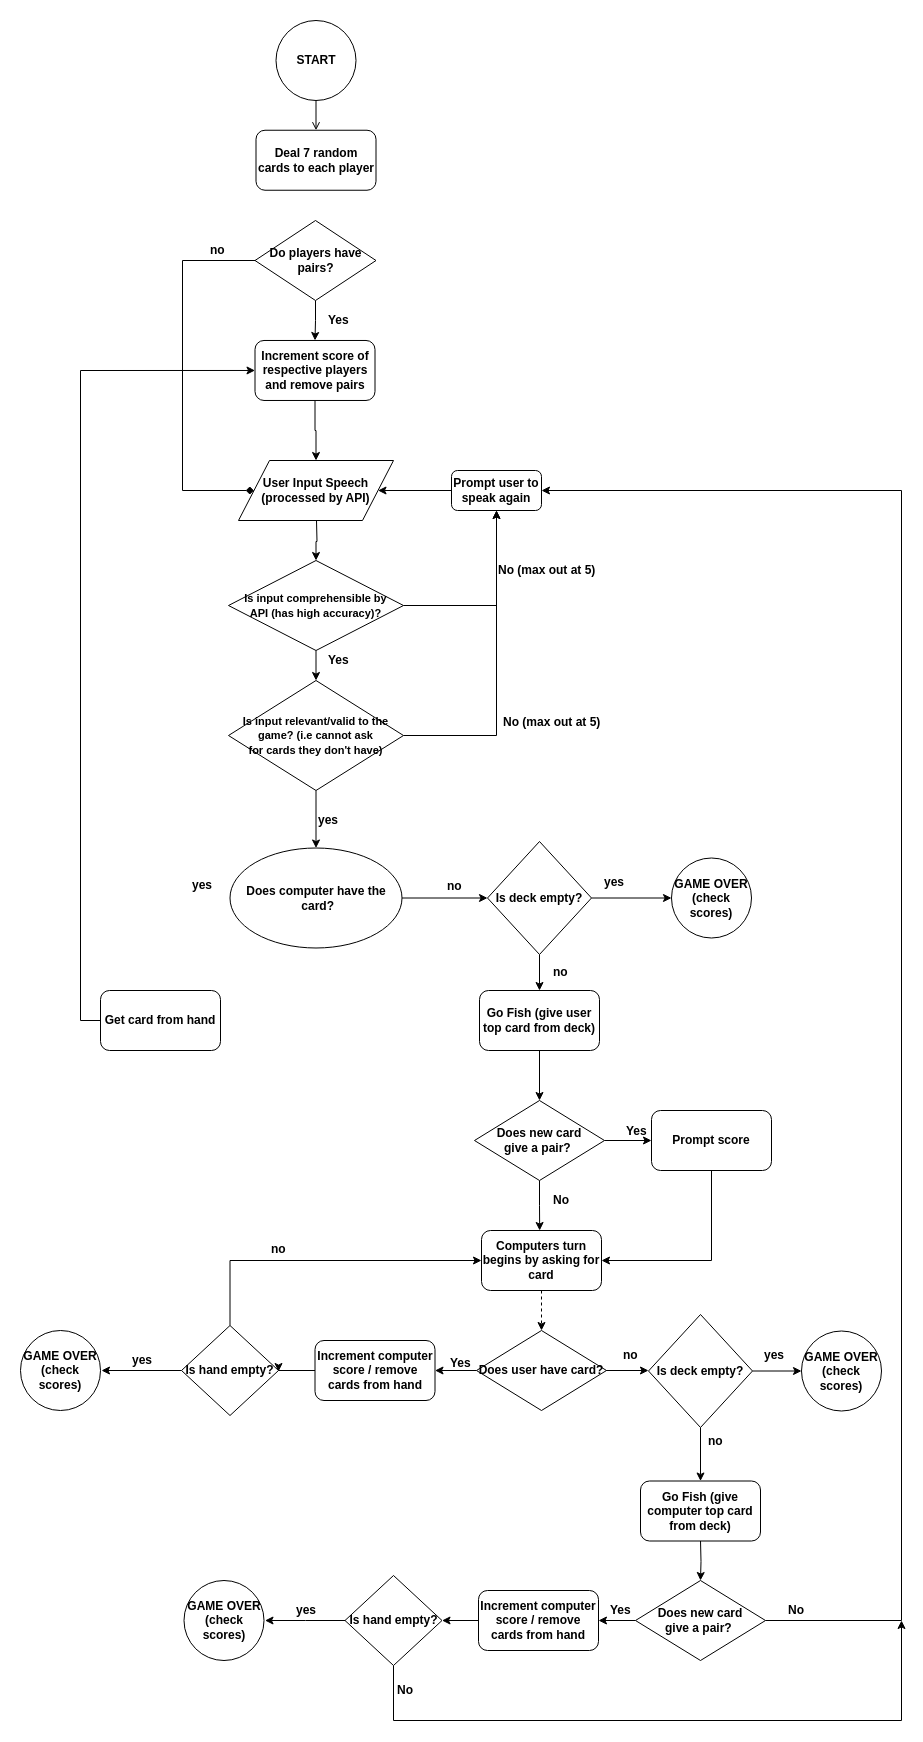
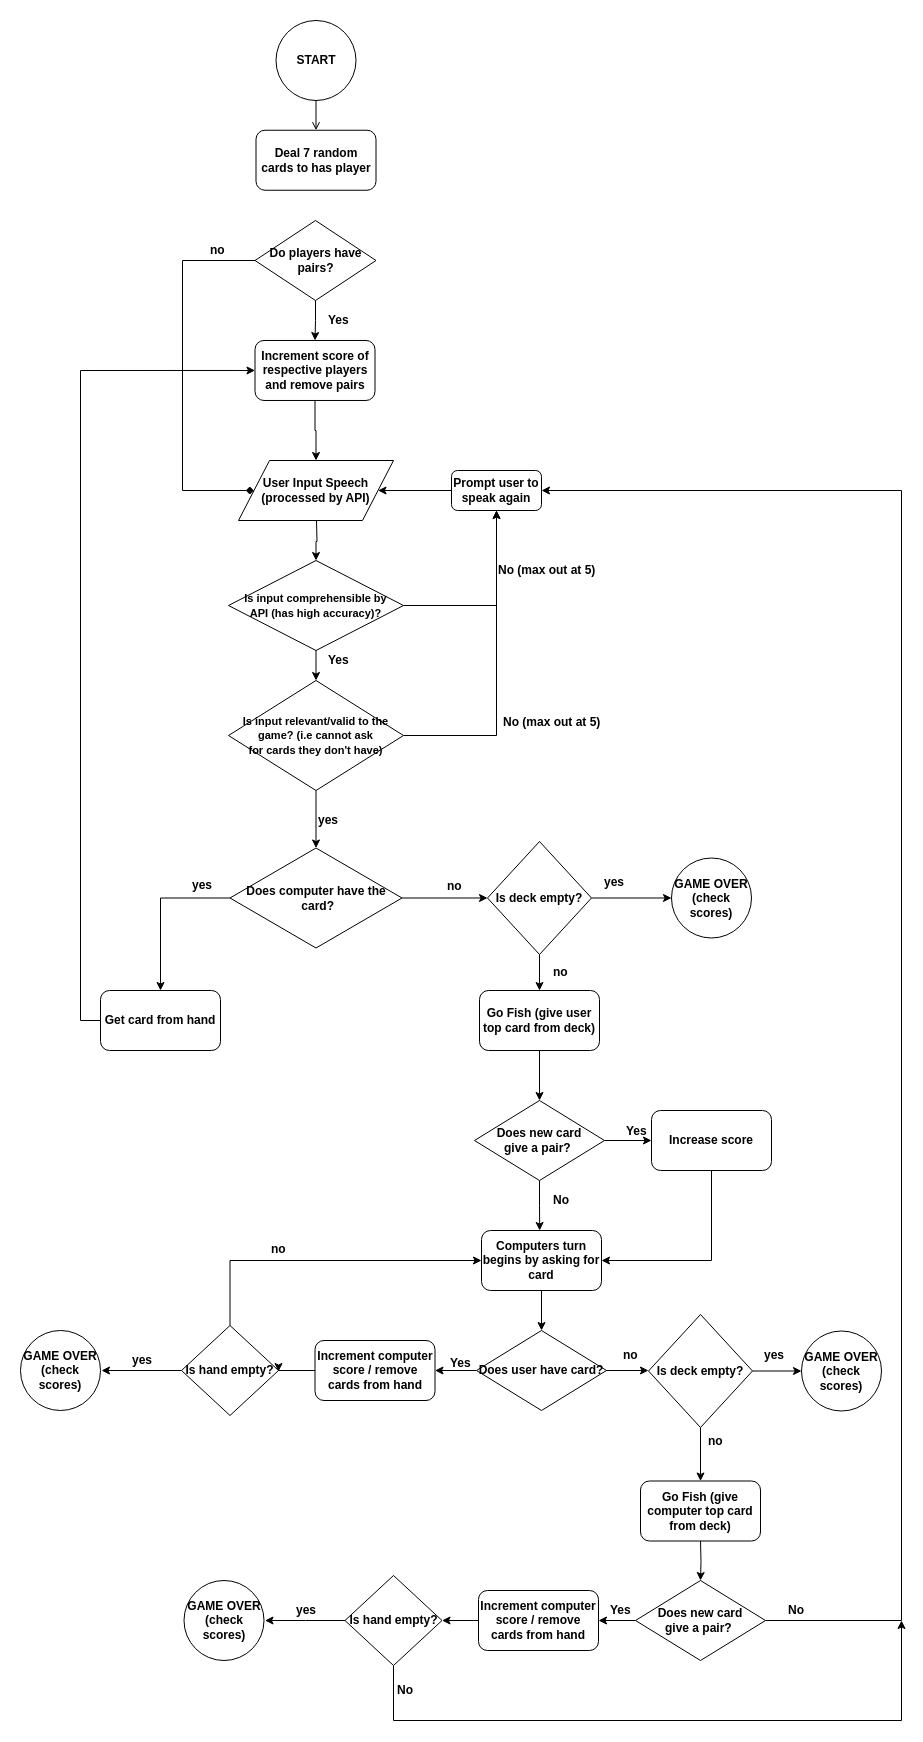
node "Deal 7 random cards to each player": label "Deal 7 random cards to each player" -> "Deal 7 random cards to has player"
node "Does computer have the card?": shape ellipse -> diamond
edge "Does computer have the card?" -> "Get card from hand": added
node "Prompt score": label "Prompt score" -> "Increase score"
edge "Computers turn begins by asking for card" -> "Does user have card?": style dashed -> solid
